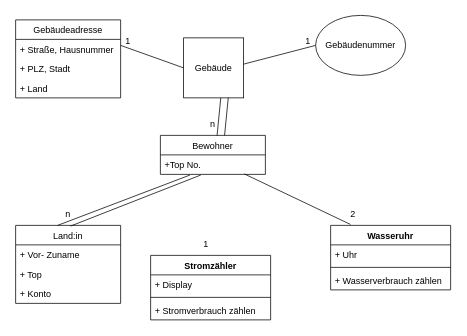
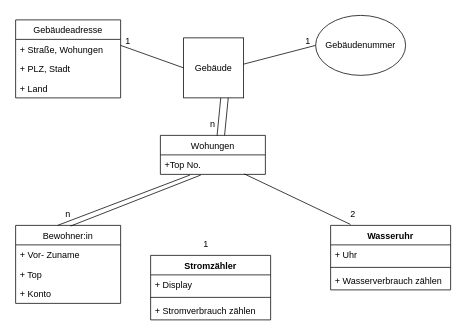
node "+ Straße, Hausnummer": label "+ Straße, Hausnummer" -> "+ Straße, Wohungen"
node "Bewohner": label "Bewohner" -> "Wohungen"
node "Land:in": label "Land:in" -> "Bewohner:in"
